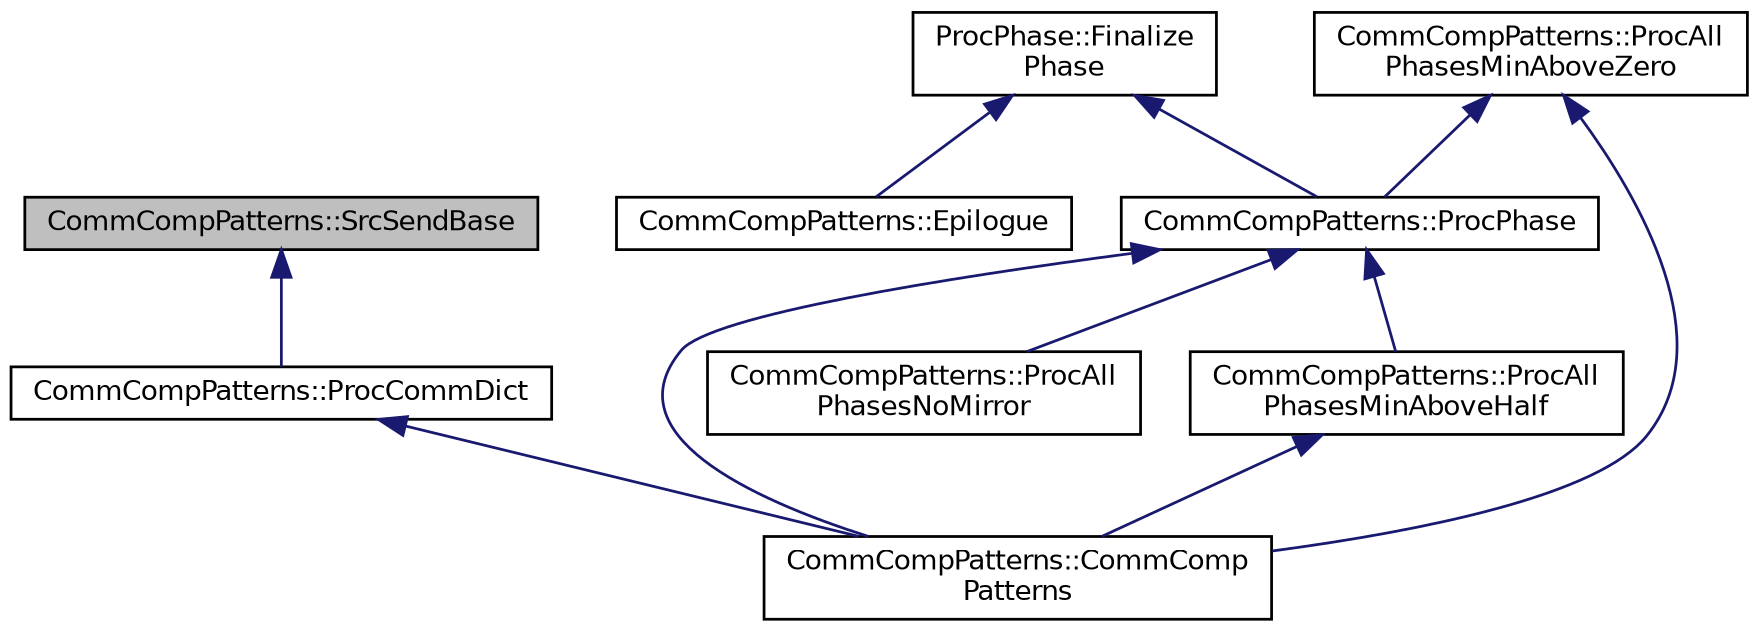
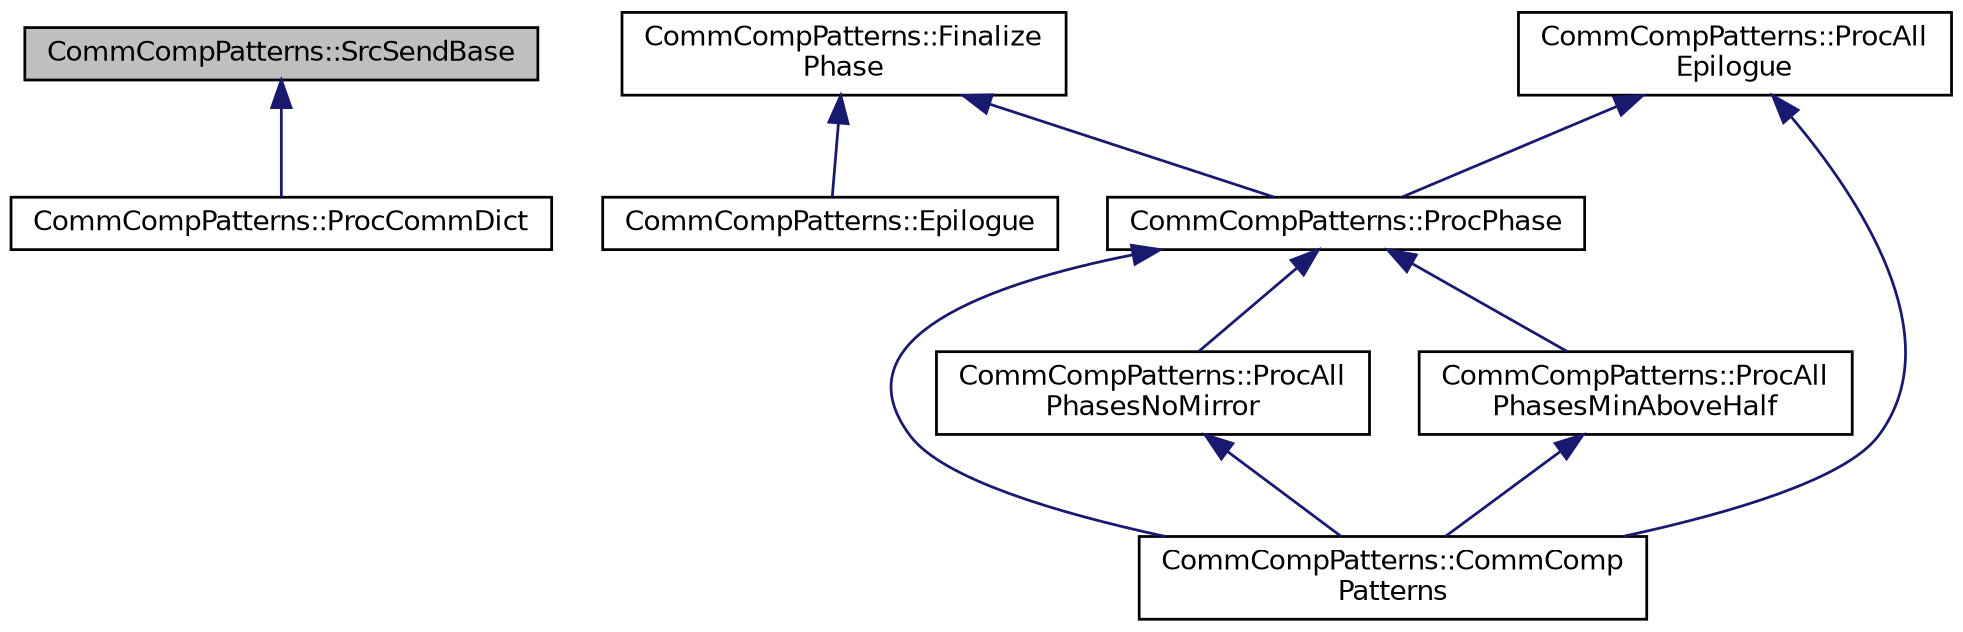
node "ProcPhase::Finalize Phase": label "ProcPhase::Finalize Phase" -> "CommCompPatterns::Finalize Phase"
node "CommCompPatterns::ProcAll PhasesMinAboveZero": label "CommCompPatterns::ProcAll PhasesMinAboveZero" -> "CommCompPatterns::ProcAll Epilogue"
edge "CommCompPatterns::CommComp Patterns" -> "CommCompPatterns::ProcCommDict": now "CommCompPatterns::CommComp Patterns" -> "CommCompPatterns::ProcAll PhasesNoMirror"
